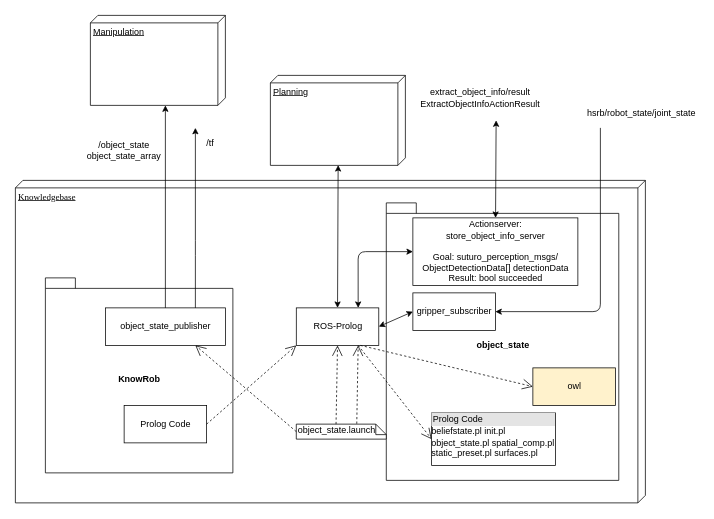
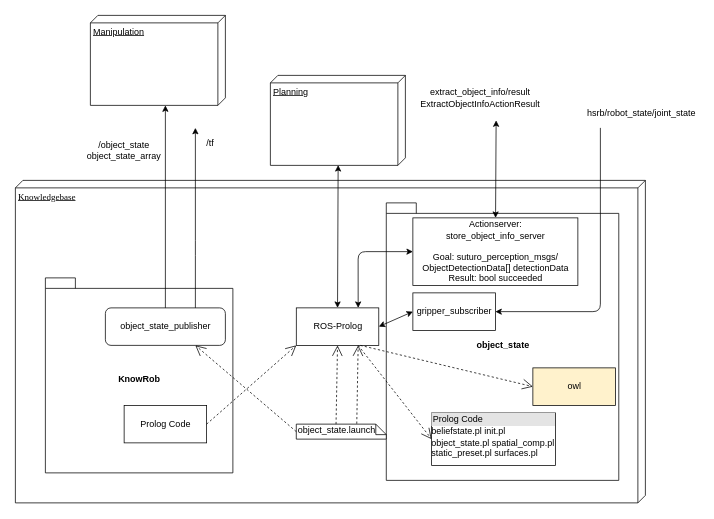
node "object_state_publisher": shape rectangle -> rounded rectangle
